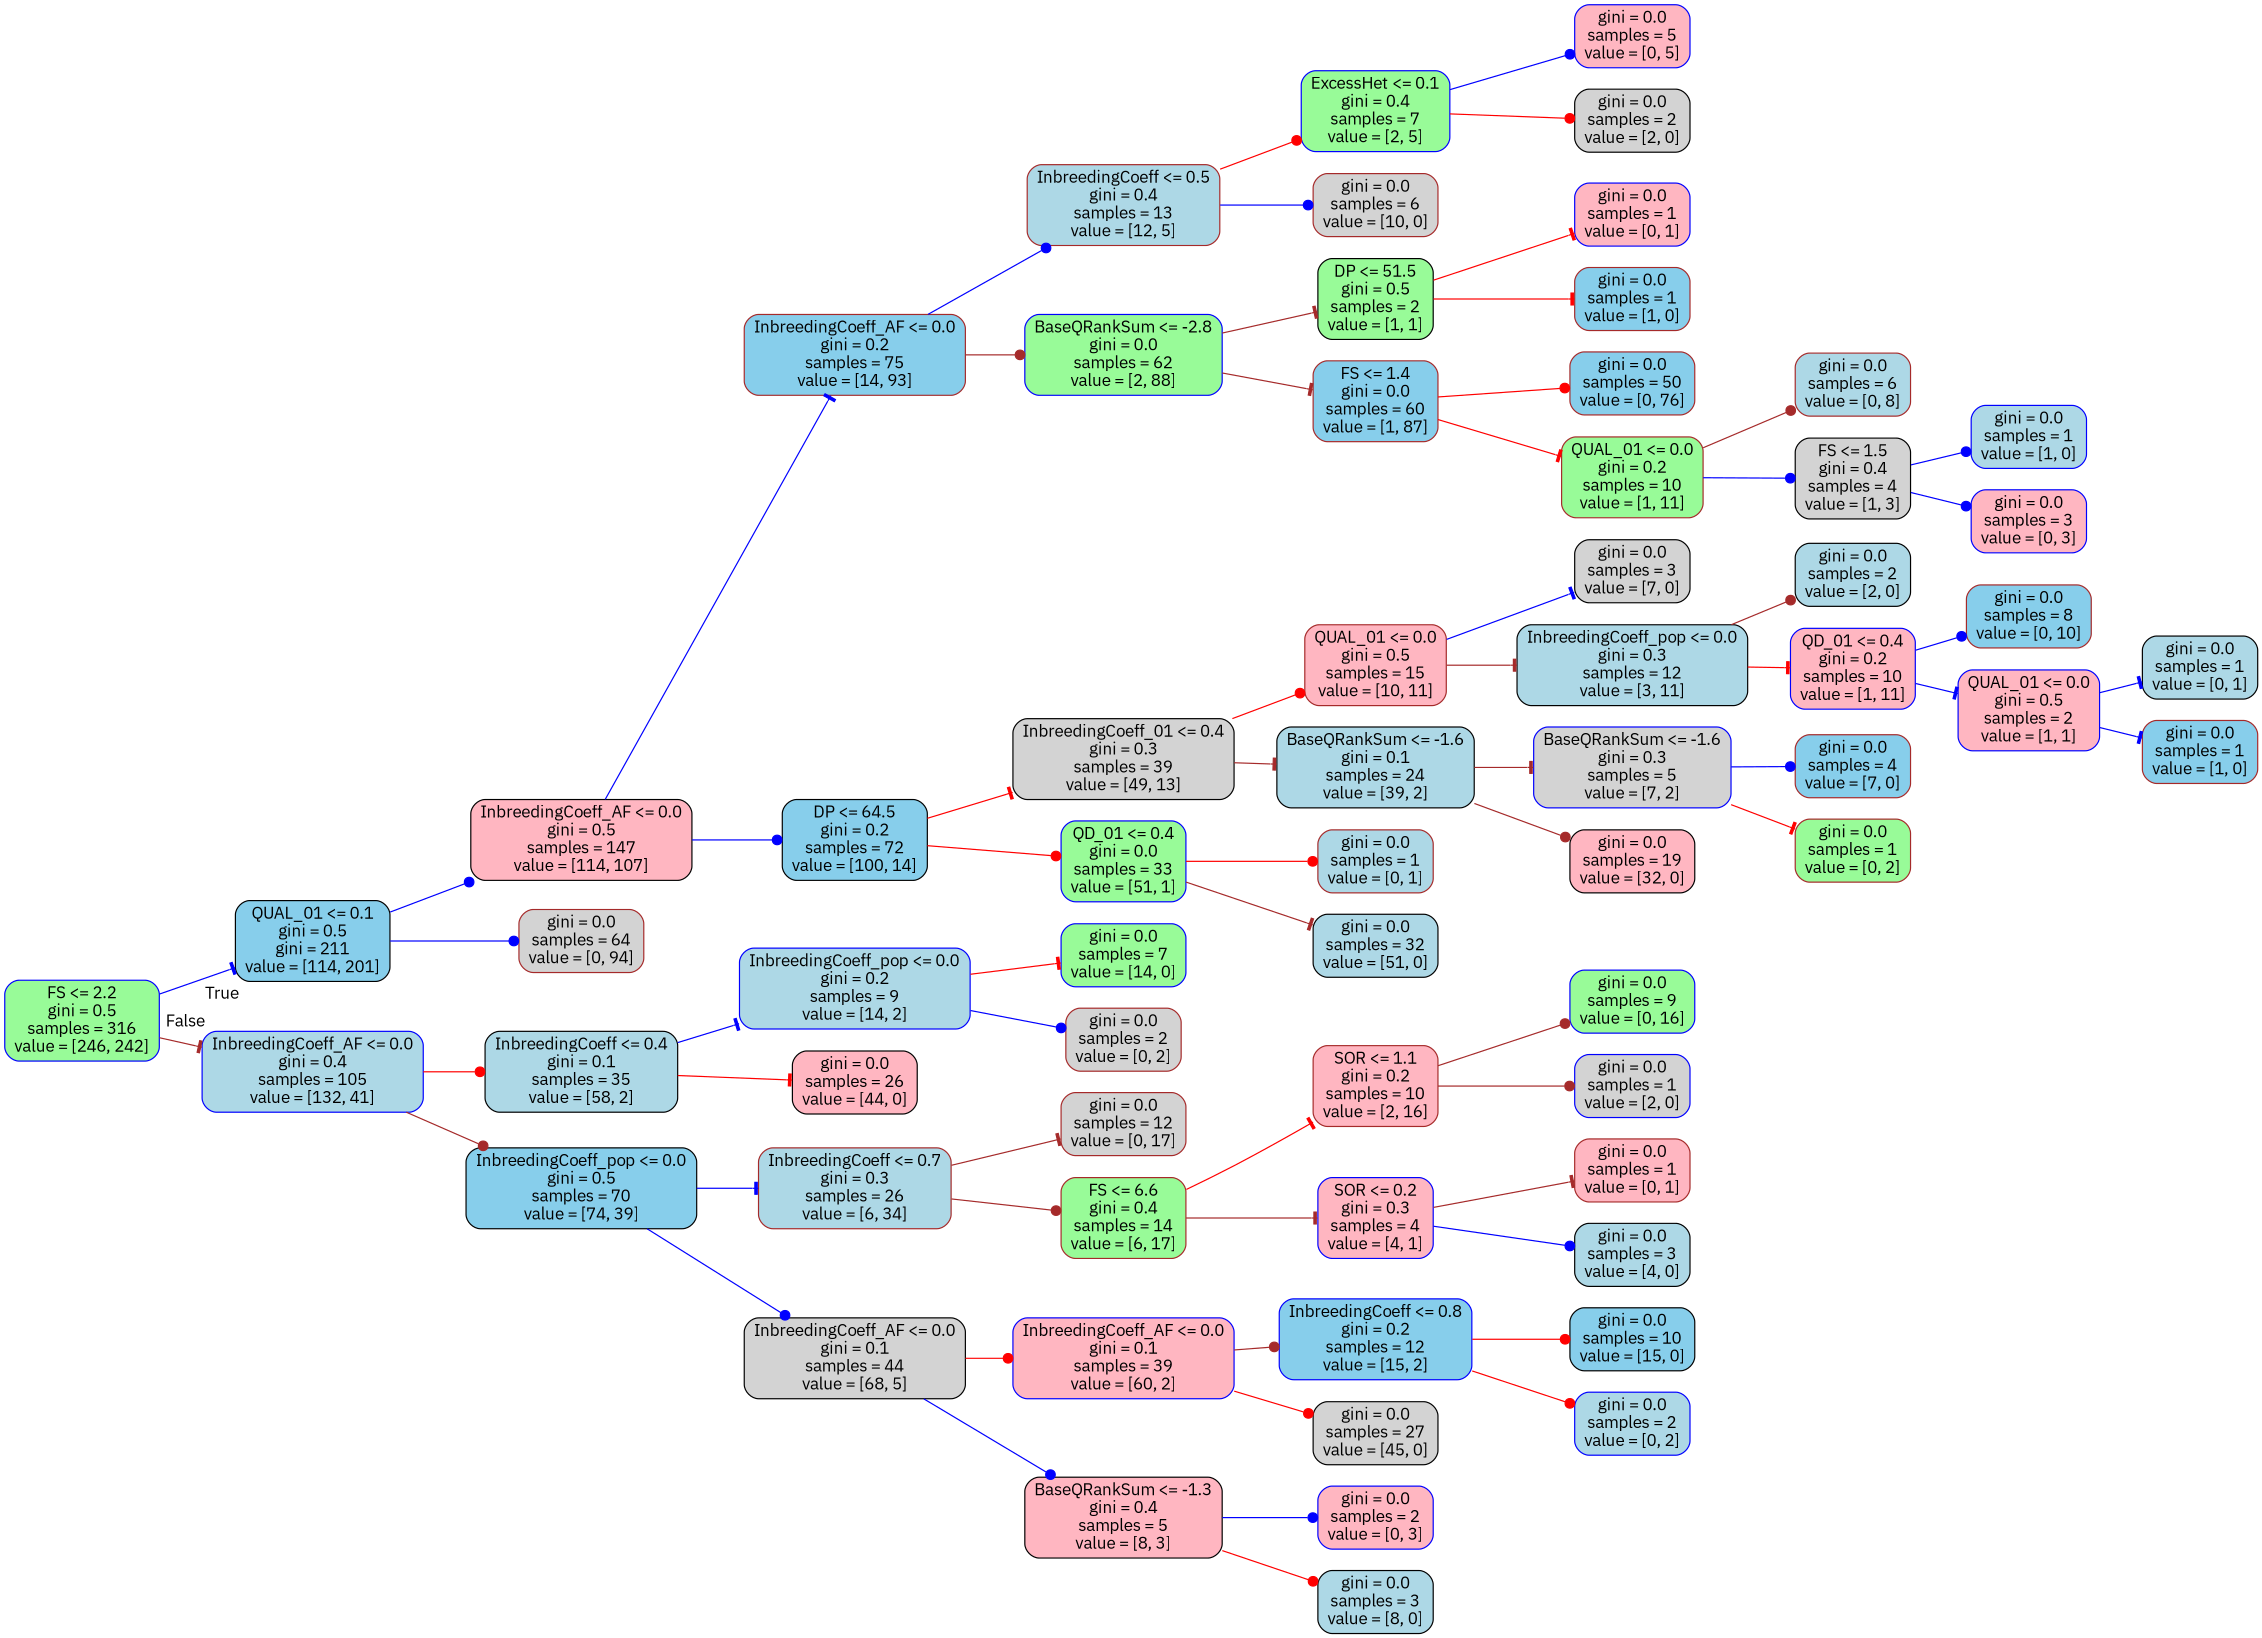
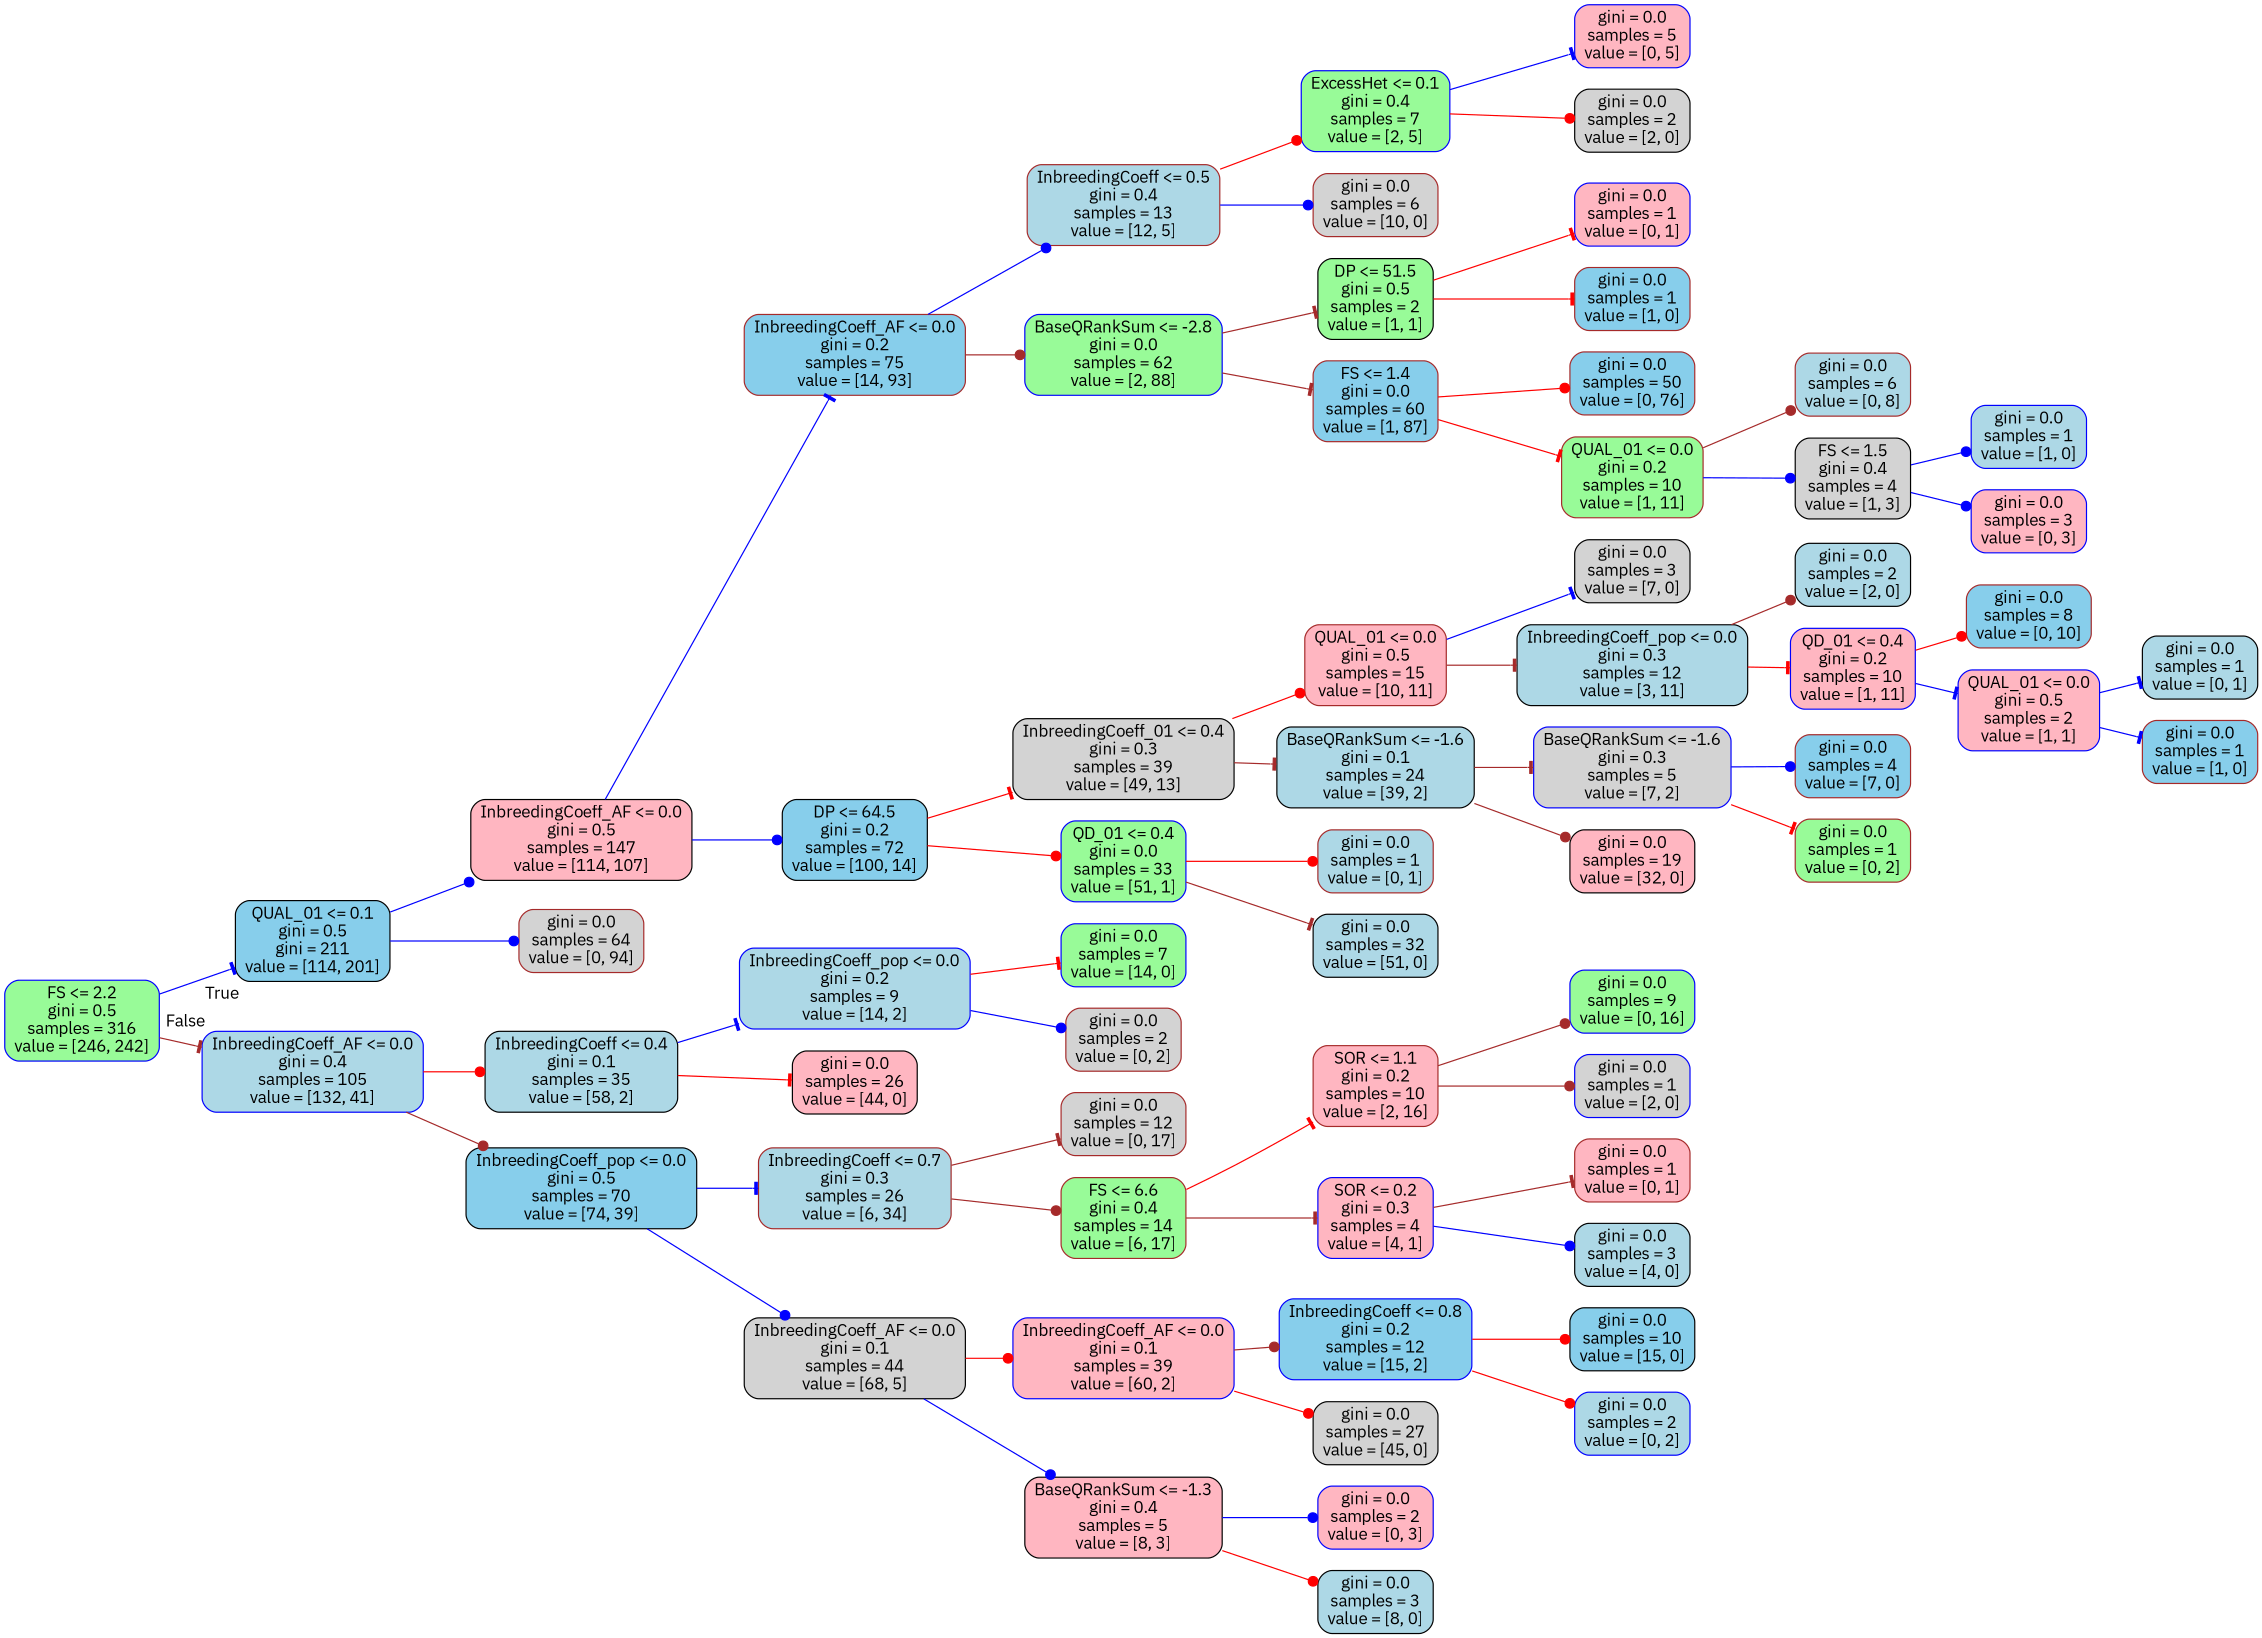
edge "ExcessHet <= 0.1 gini = 0.4 samples = 7 value = [2, 5]" -> "gini = 0.0 samples = 5 value = [0, 5]": arrowhead dot -> tee
edge "QD_01 <= 0.4 gini = 0.2 samples = 10 value = [1, 11]" -> "gini = 0.0 samples = 8 value = [0, 10]": color blue -> red
